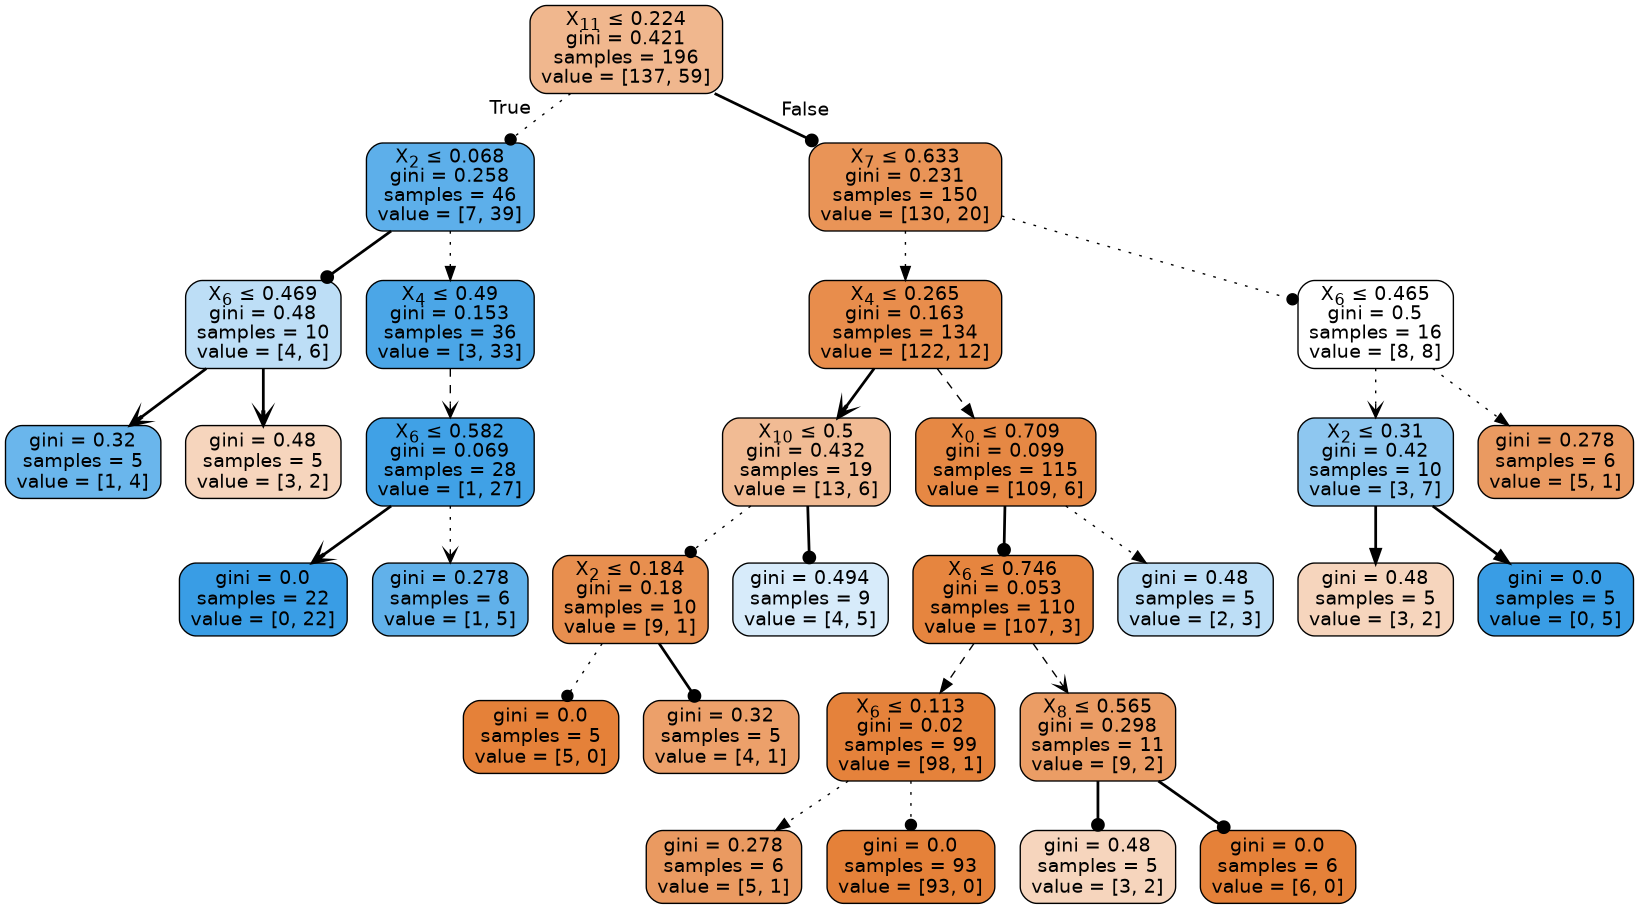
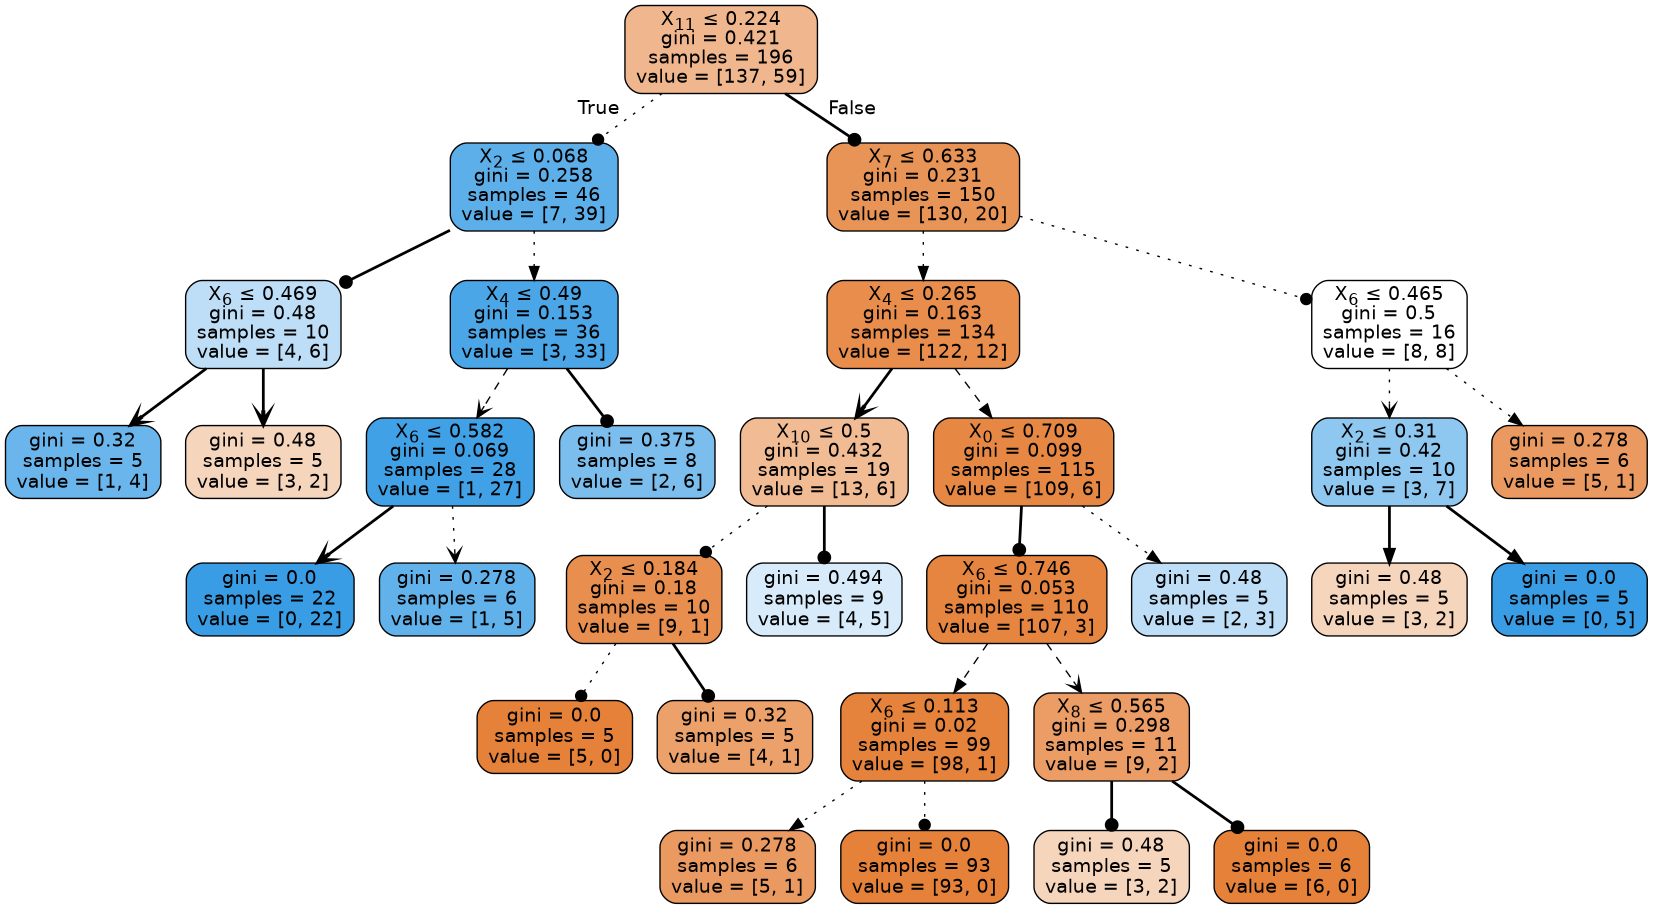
node "gini = 0.375": added
